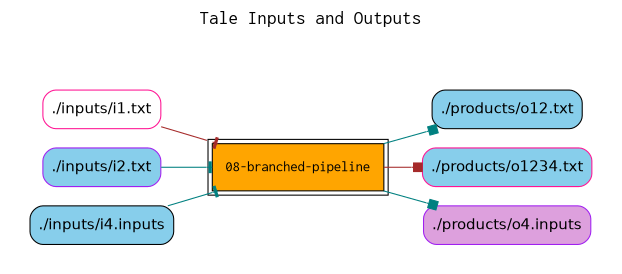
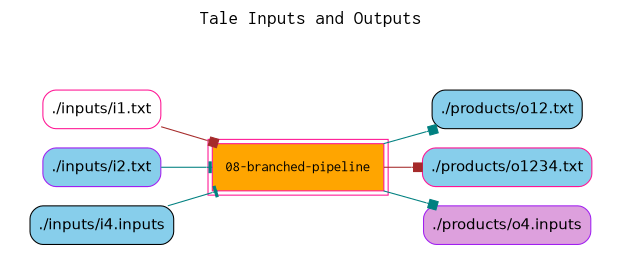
edge "./inputs/i1.txt" -> "08-branched-pipeline": arrowhead tee -> box
node "08-branched-pipeline": color black -> deeppink
